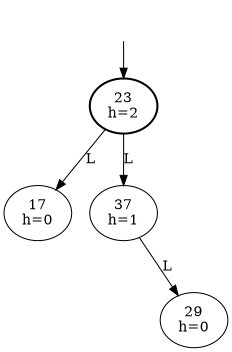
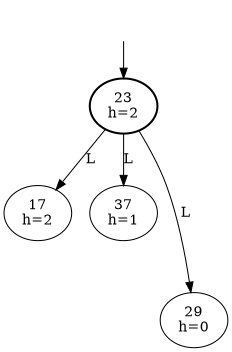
node "17 h=0": label "17 h=0" -> "17 h=2"
edge "37 h=1" -> "29 h=0": now "23 h=2" -> "29 h=0"
